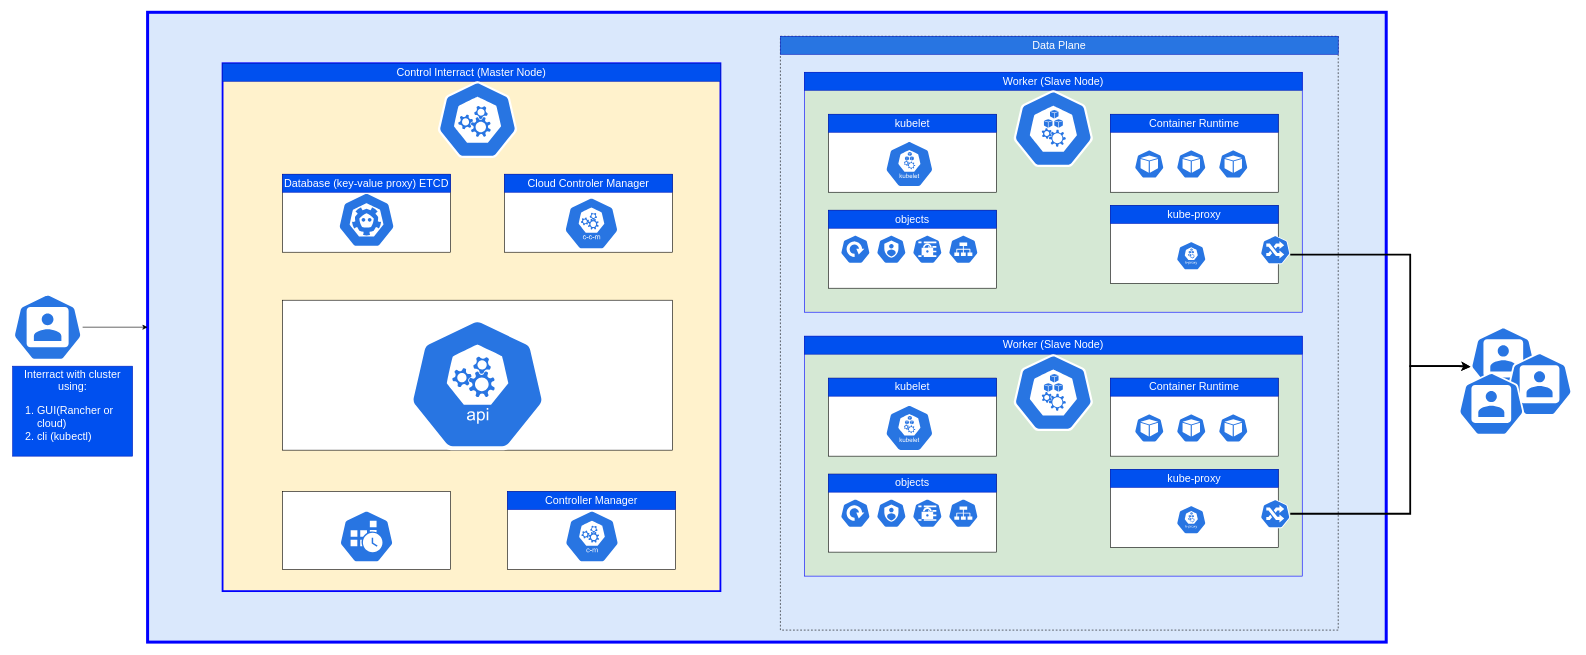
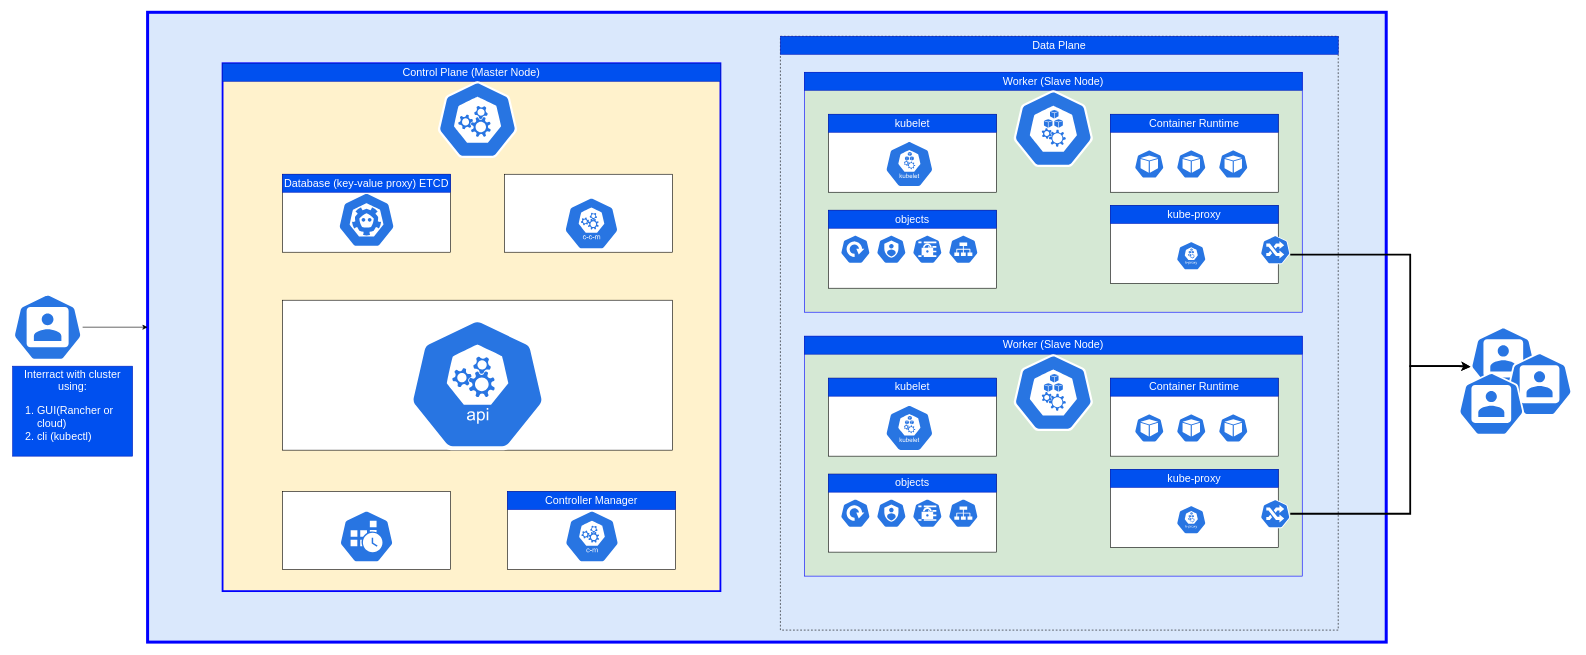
node "Data Plane": fillcolor #2875e2 -> #0050ef
node "Control Interract (Master Node)": label "Control Interract (Master Node)" -> "Control Plane (Master Node)"
node "Cloud Controler Manager": removed
